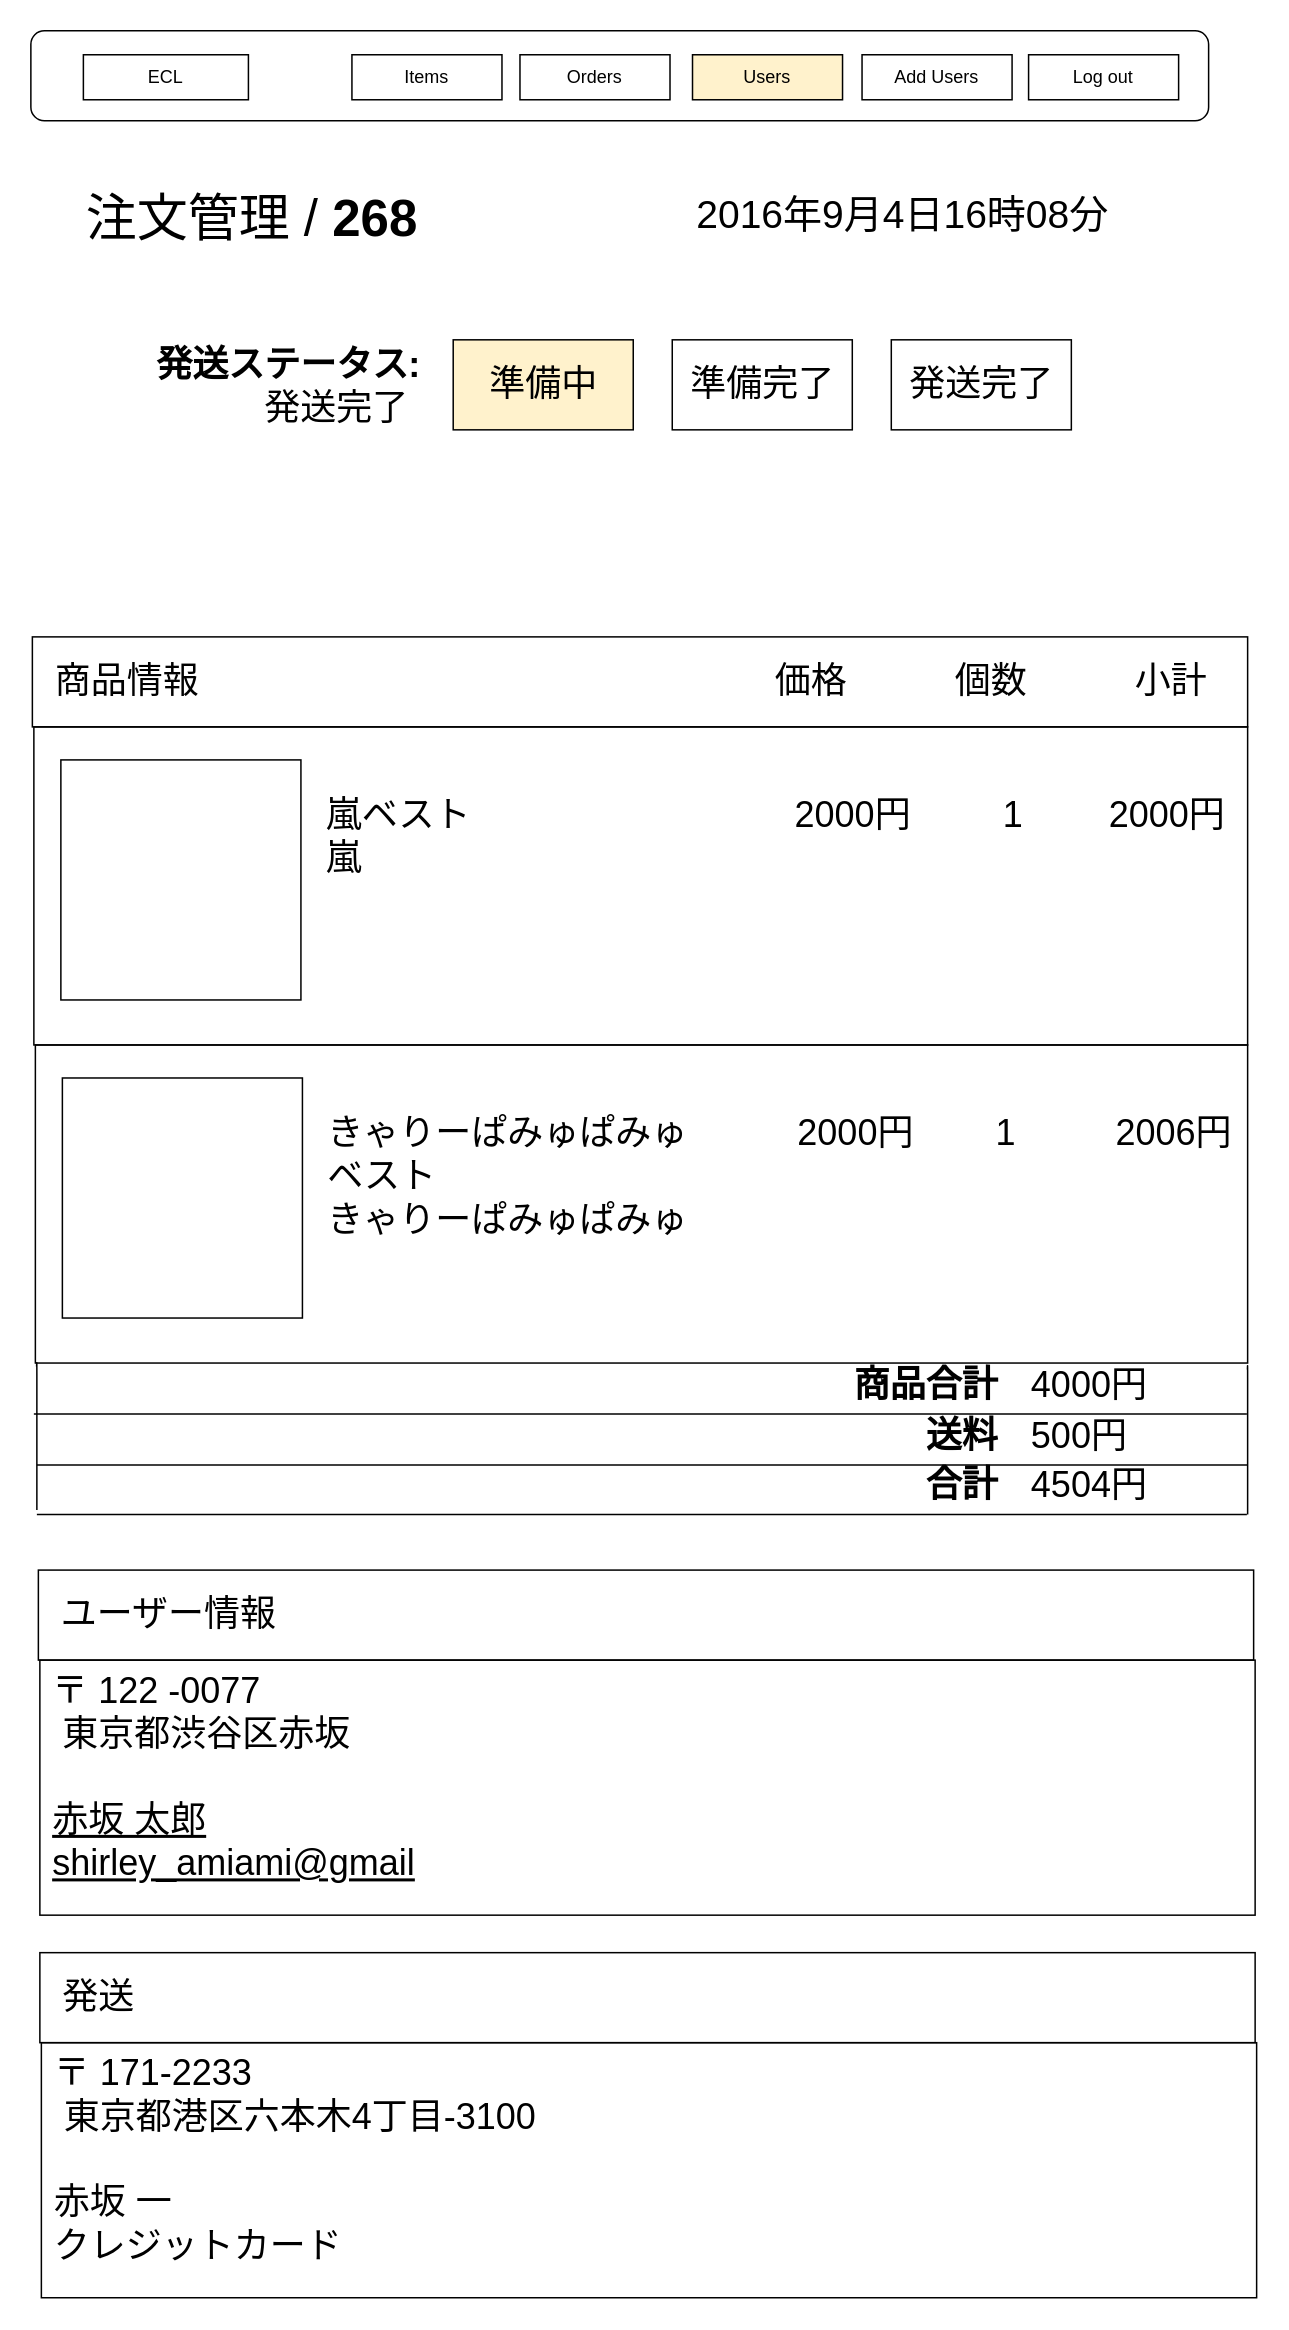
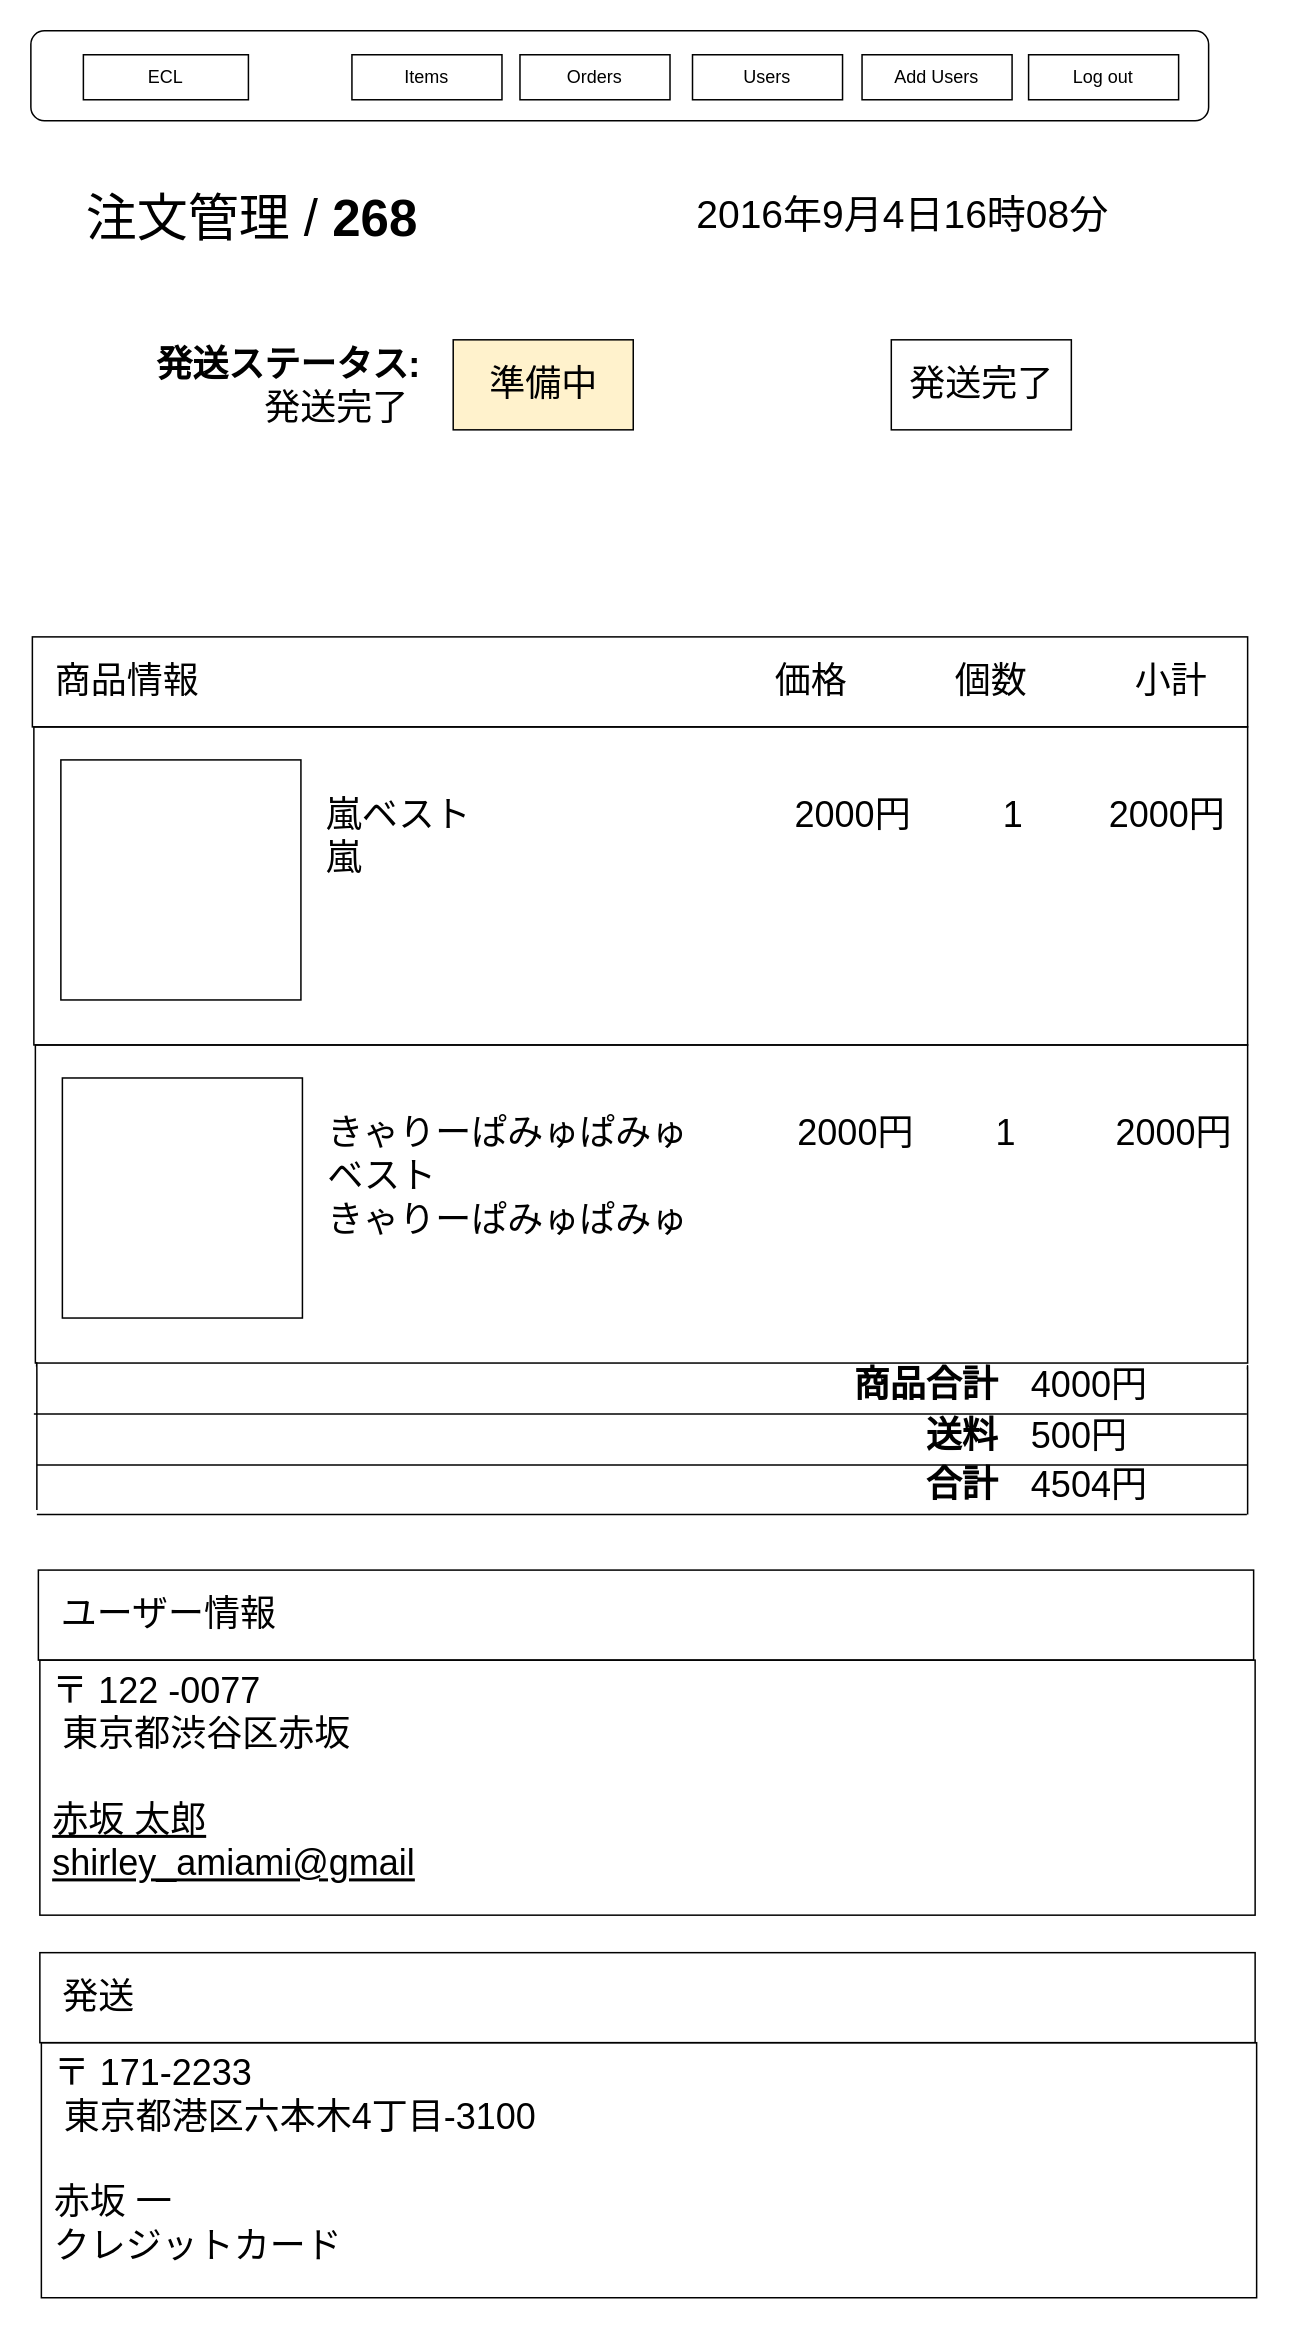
node "Users": fillcolor #fff2cc -> #ffffff
node "準備完了": removed
node "きゃりーぱみゅぱみゅ 2000円 1 2006円 ベスト きゃりーぱみゅぱみゅ": label "きゃりーぱみゅぱみゅ 2000円 1 2006円 ベスト きゃりーぱみゅぱみゅ" -> "きゃりーぱみゅぱみゅ 2000円 1 2000円 ベスト きゃりーぱみゅぱみゅ"
